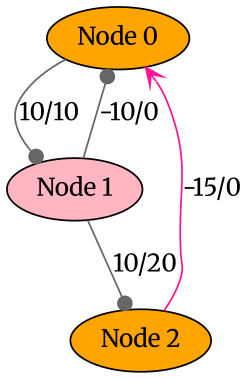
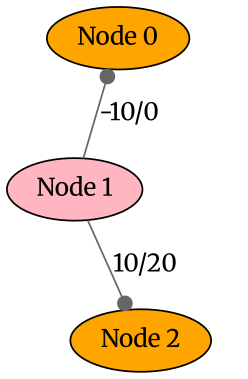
edge "Node 0" -> "Node 1": removed, label "10/10"
edge "Node 2" -> "Node 0": removed, label "-15/0"
